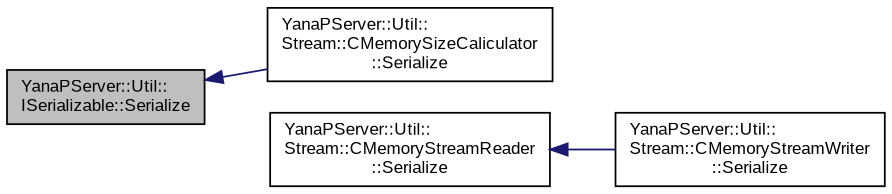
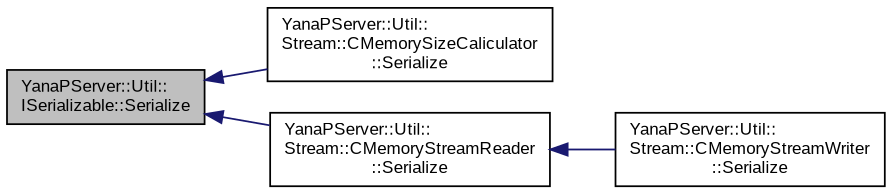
edge "YanaPServer::Util:: Stream::CMemoryStreamReader ::Serialize" -> "YanaPServer::Util:: ISerializable::Serialize": added
